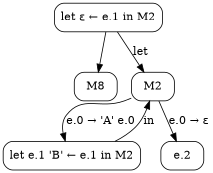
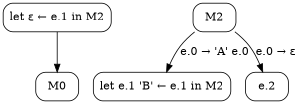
edge "let ε ← e.1 in M2" -> "M2": removed, label "let"
node "M8": label "M8" -> "M0"
edge "let e.1 'B' ← e.1 in M2" -> "M2": removed, label "in"
